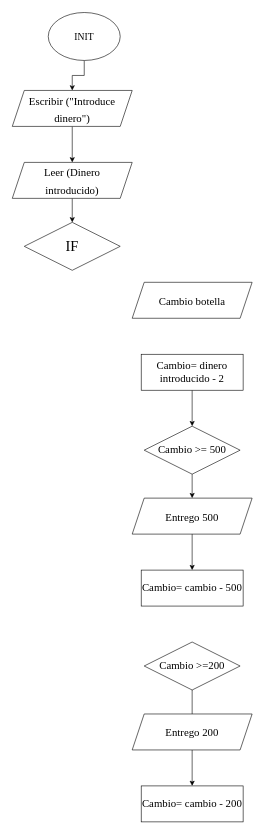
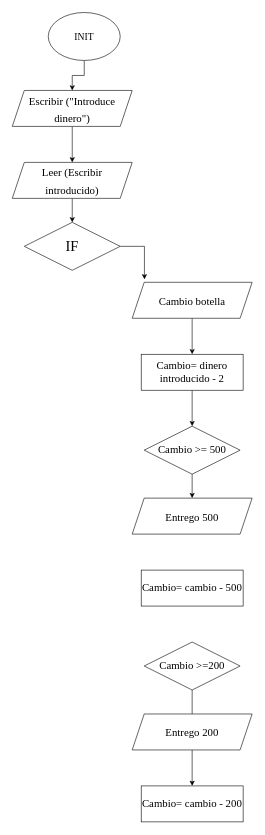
node "Leer (Dinero introducido)": label "Leer (Dinero introducido)" -> "Leer (Escribir introducido)"
edge "IF" -> "Cambio botella": added
edge "Cambio botella" -> "Cambio= dinero introducido - 2": added
edge "Entrego 500" -> "Cambio= cambio - 500": removed
